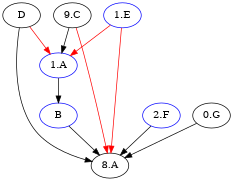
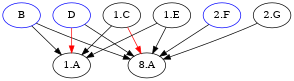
node "D": color black -> blue
node "9.C": label "9.C" -> "1.C"
node "1.E": color blue -> black
edge "1.E" -> "1.A": color red -> black
node "1.A": color blue -> black
edge "1.A" -> "B": reversed
edge "1.E" -> "8.A": color red -> black
node "0.G": label "0.G" -> "2.G"
